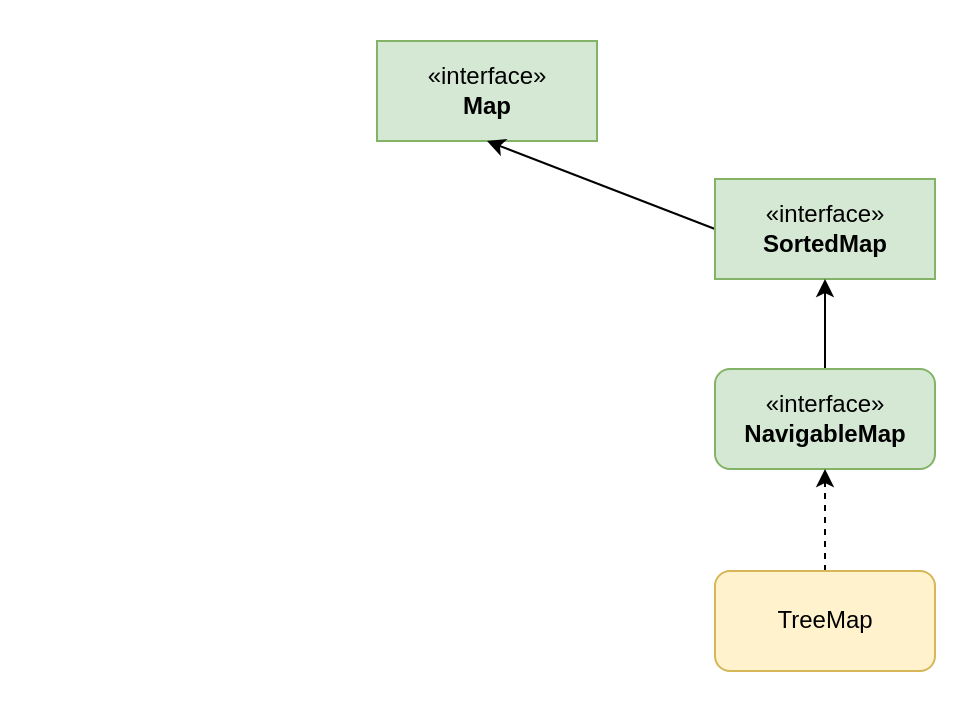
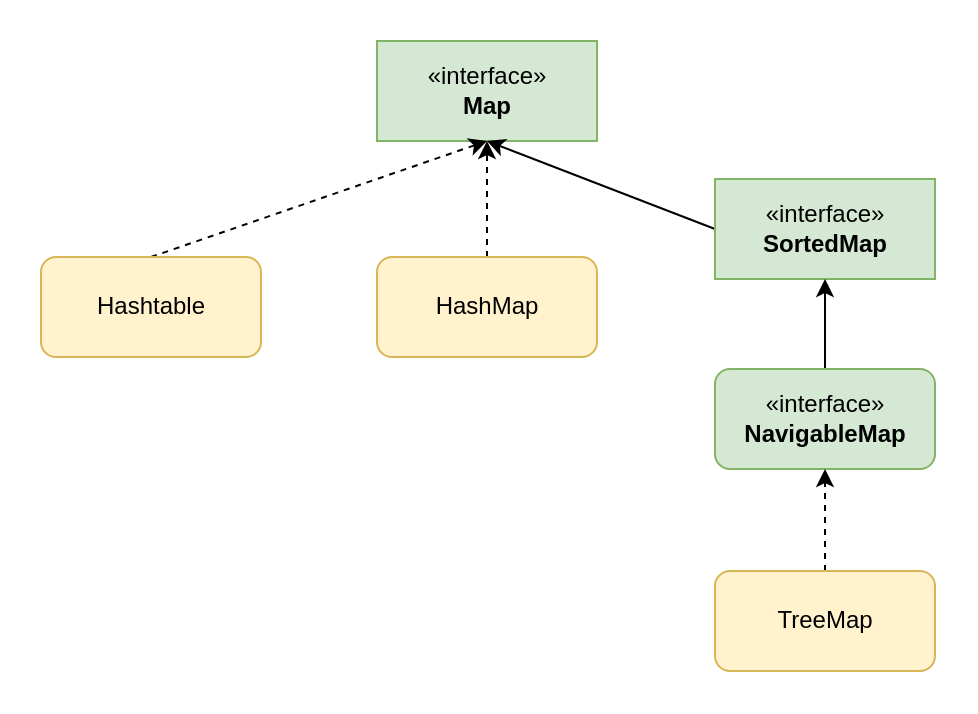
edge "Hashtable" -> "«interface» Map": added
edge "HashMap" -> "«interface» Map": added
node "Hashtable": added
node "HashMap": added
